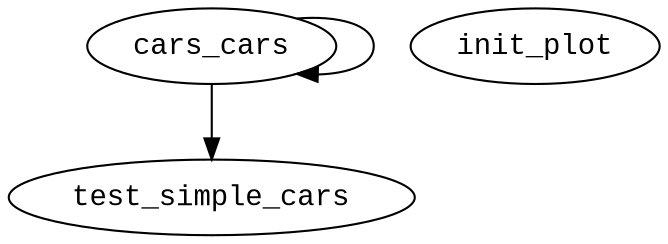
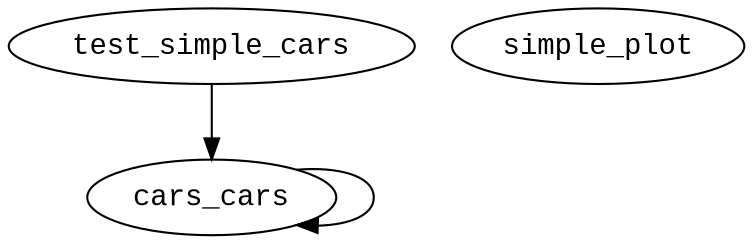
node "init_plot": label "init_plot" -> "simple_plot"
edge "cars_cars" -> "test_simple_cars": reversed
